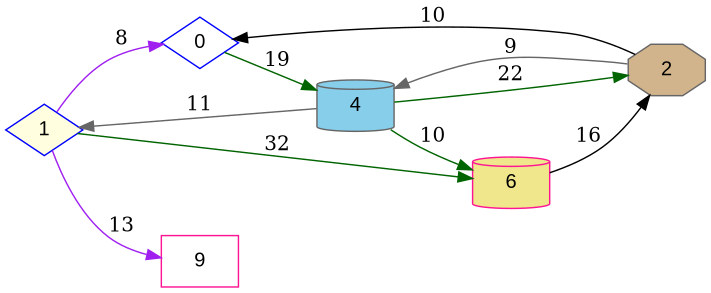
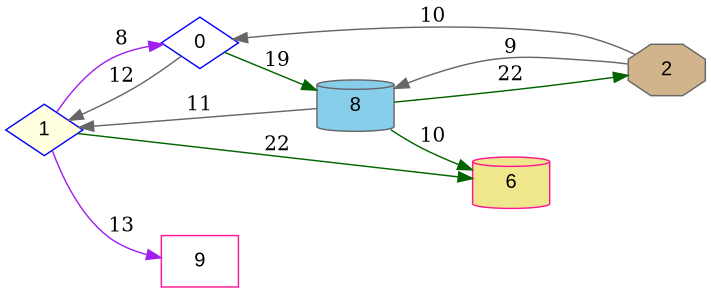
edge "2" -> "0": color black -> gray40
edge "0" -> "1": added, label "12"
node "4": label "4" -> "8"
edge "1" -> "6": label "32" -> "22"
edge "6" -> "2": removed, label "16"
